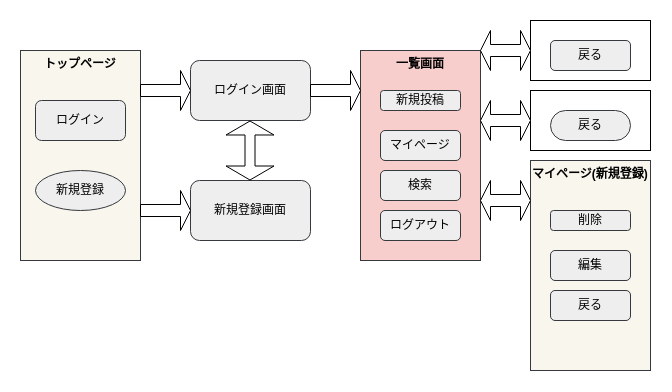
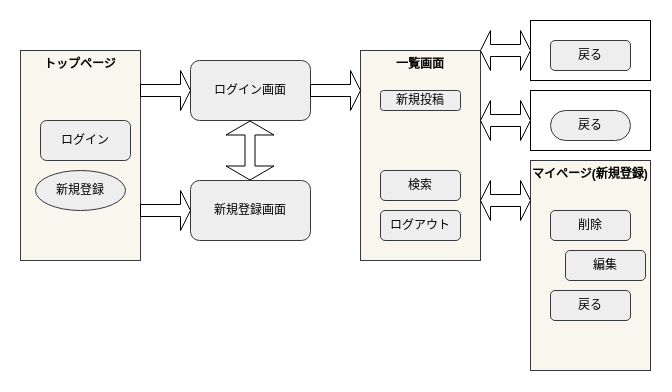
node "一覧画面": fillcolor #f8cecc -> #f9f7ed
node "ログイン": moved (81, 121) -> (86, 141)
node "マイページ": removed
node "削除": size 80x20 -> 80x30
node "編集": moved (591, 266) -> (606, 266)
